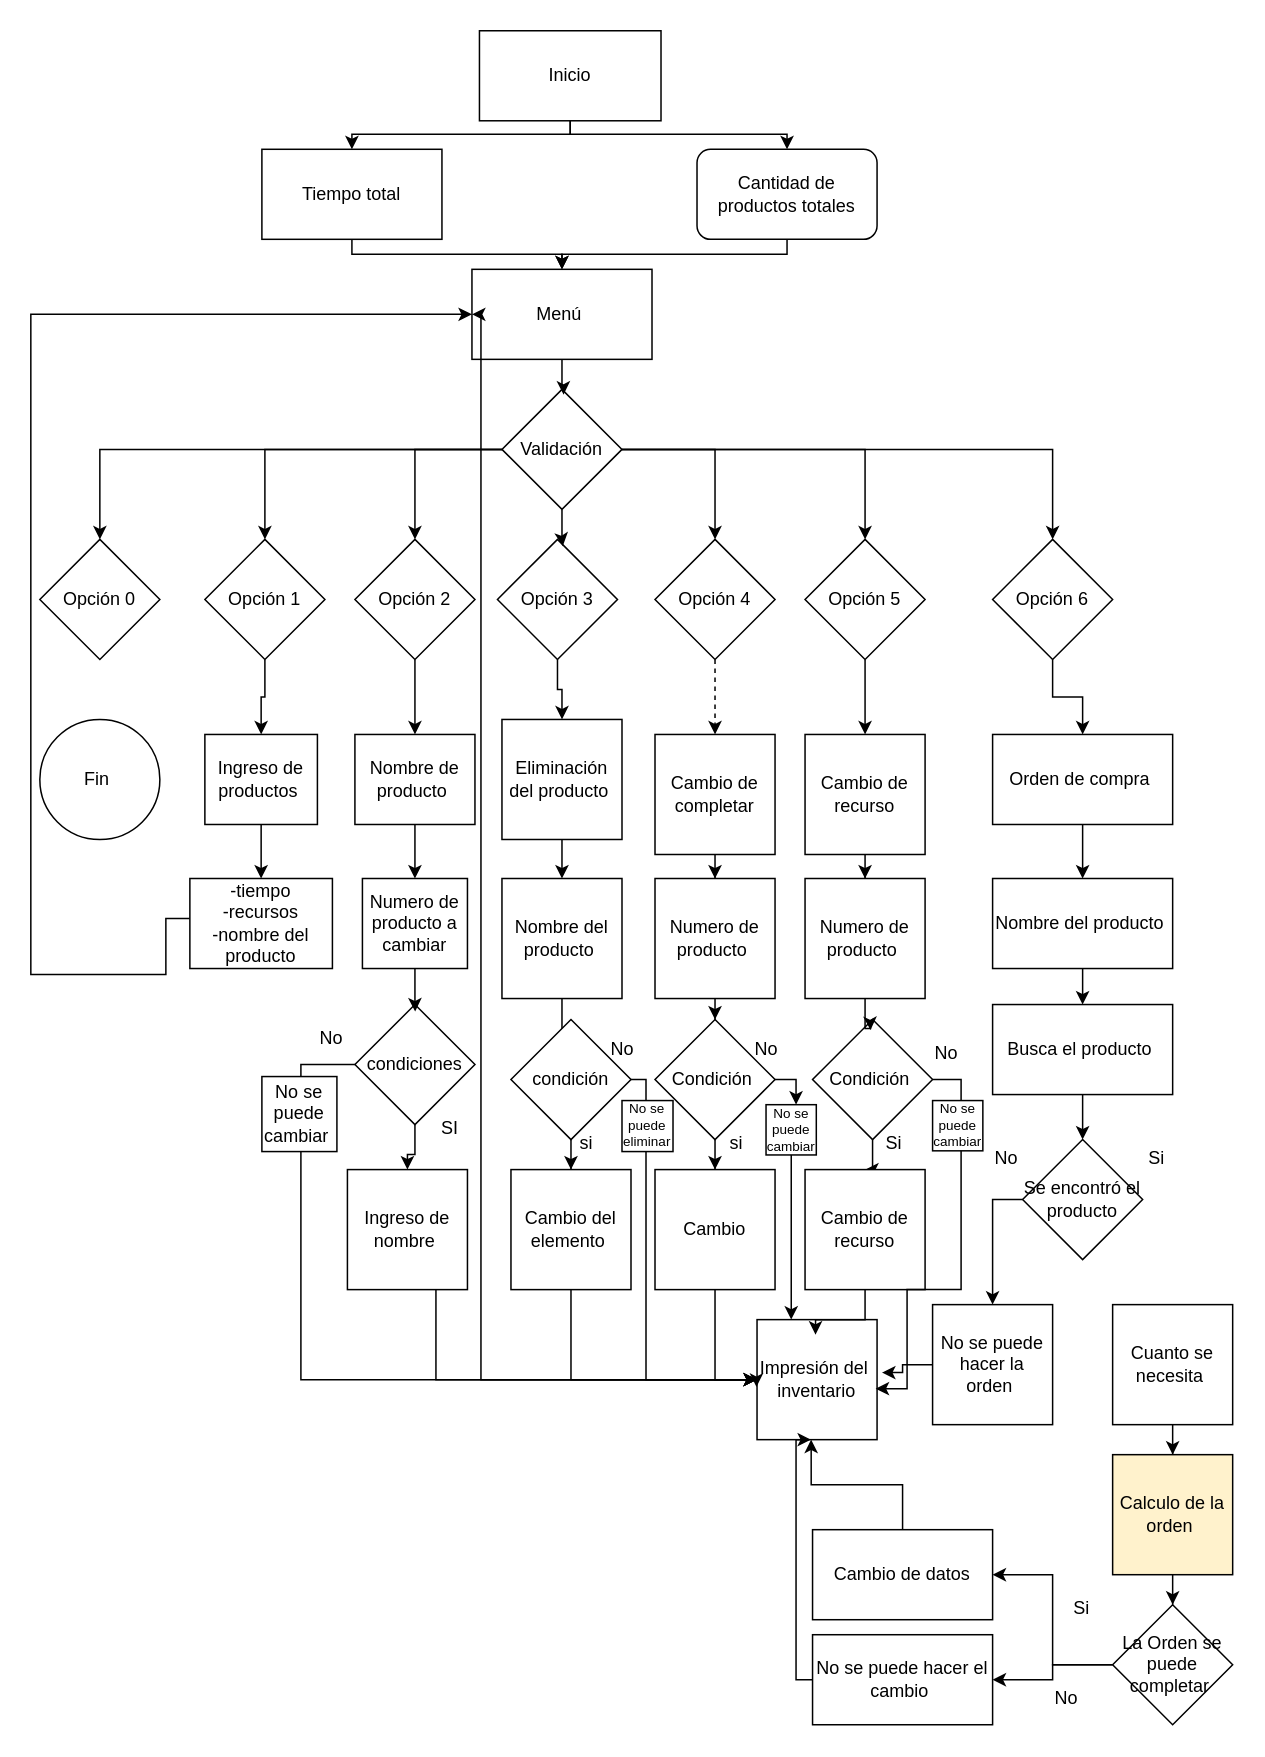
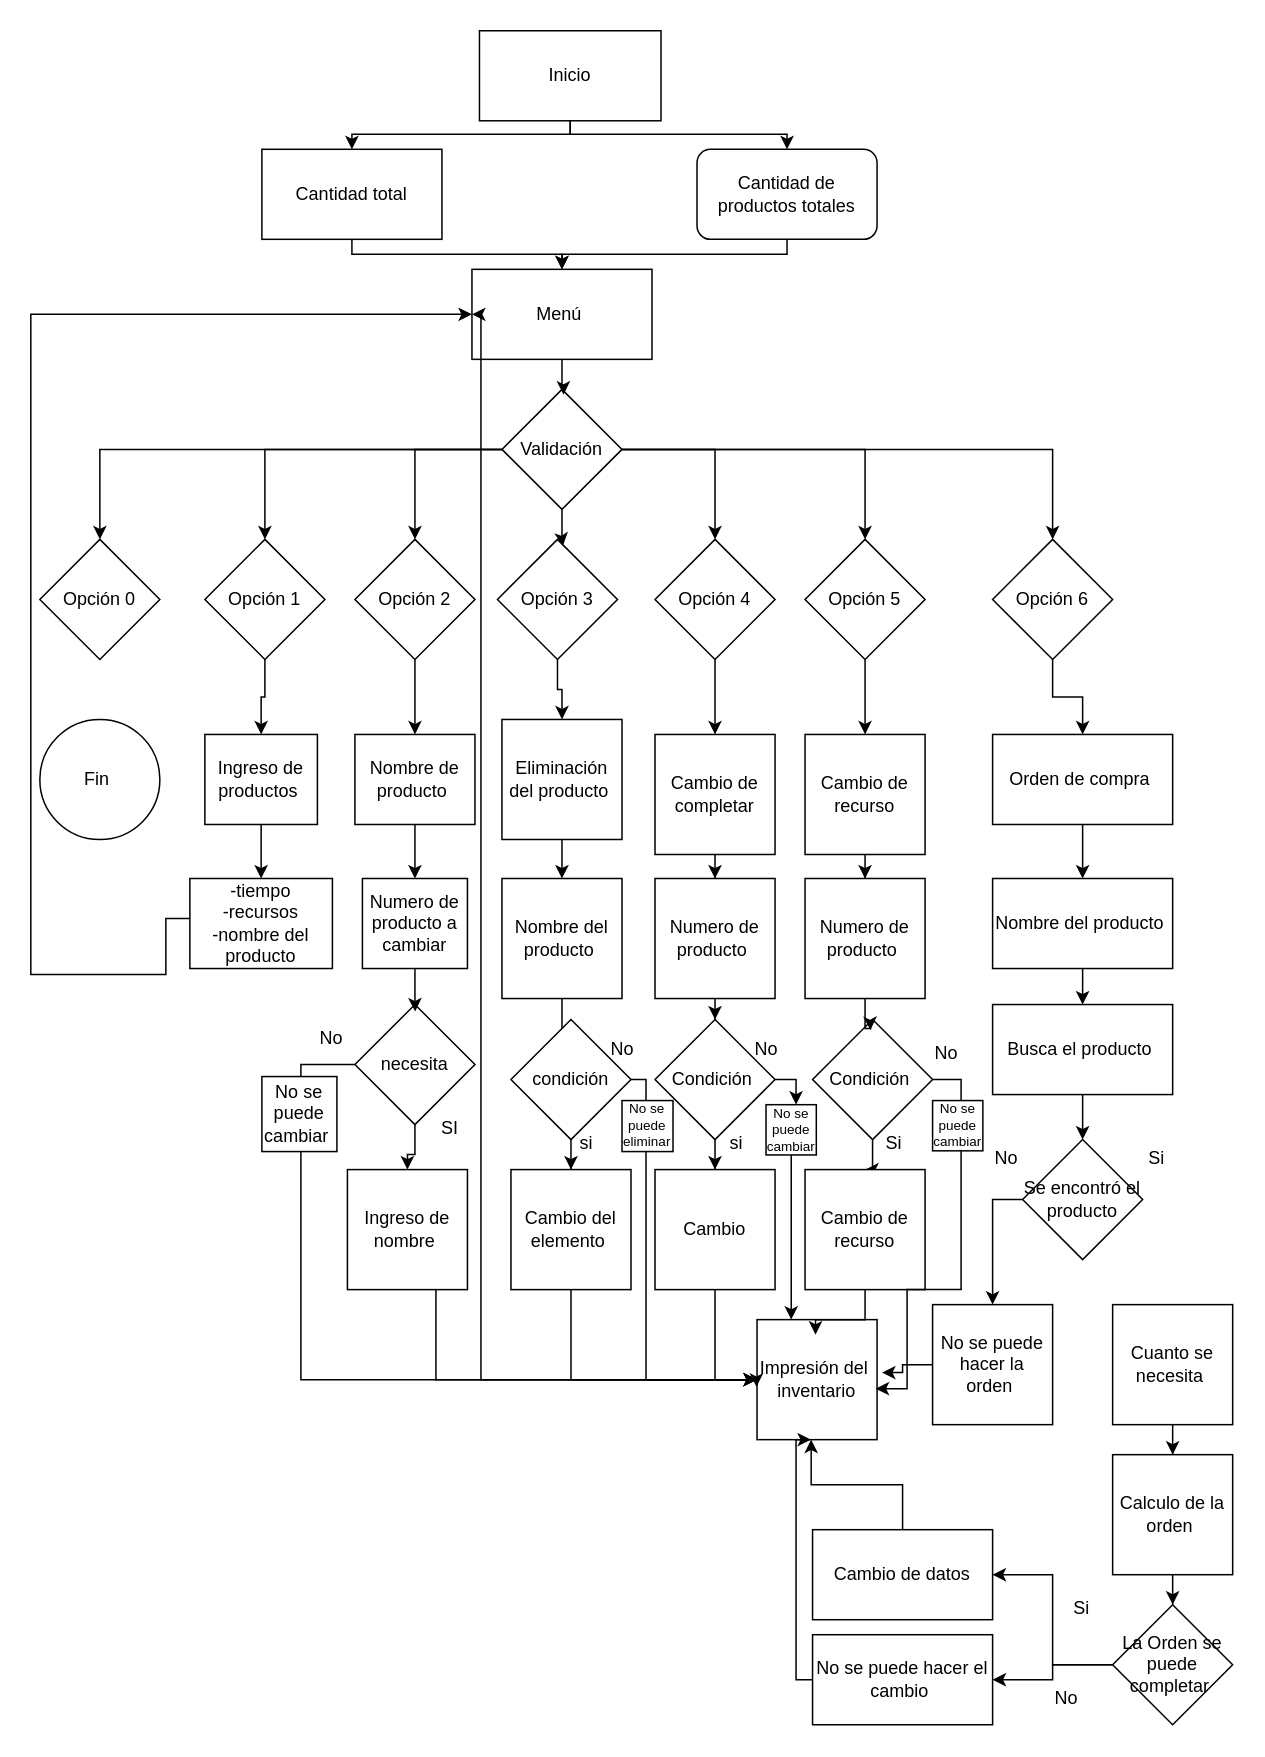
node "Tiempo total": label "Tiempo total" -> "Cantidad total"
edge "Opción 4" -> "Cambio de completar": style dashed -> solid
node "condiciones": label "condiciones" -> "necesita"
node "Calculo de la orden": fillcolor #fff2cc -> #ffffff
